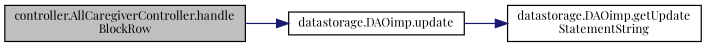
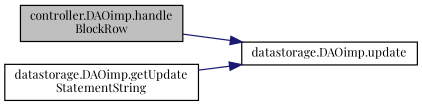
node "controller.AllCaregiverController.handle BlockRow": label "controller.AllCaregiverController.handle BlockRow" -> "controller.DAOimp.handle BlockRow"
edge "datastorage.DAOimp.update" -> "datastorage.DAOimp.getUpdate StatementString": reversed
